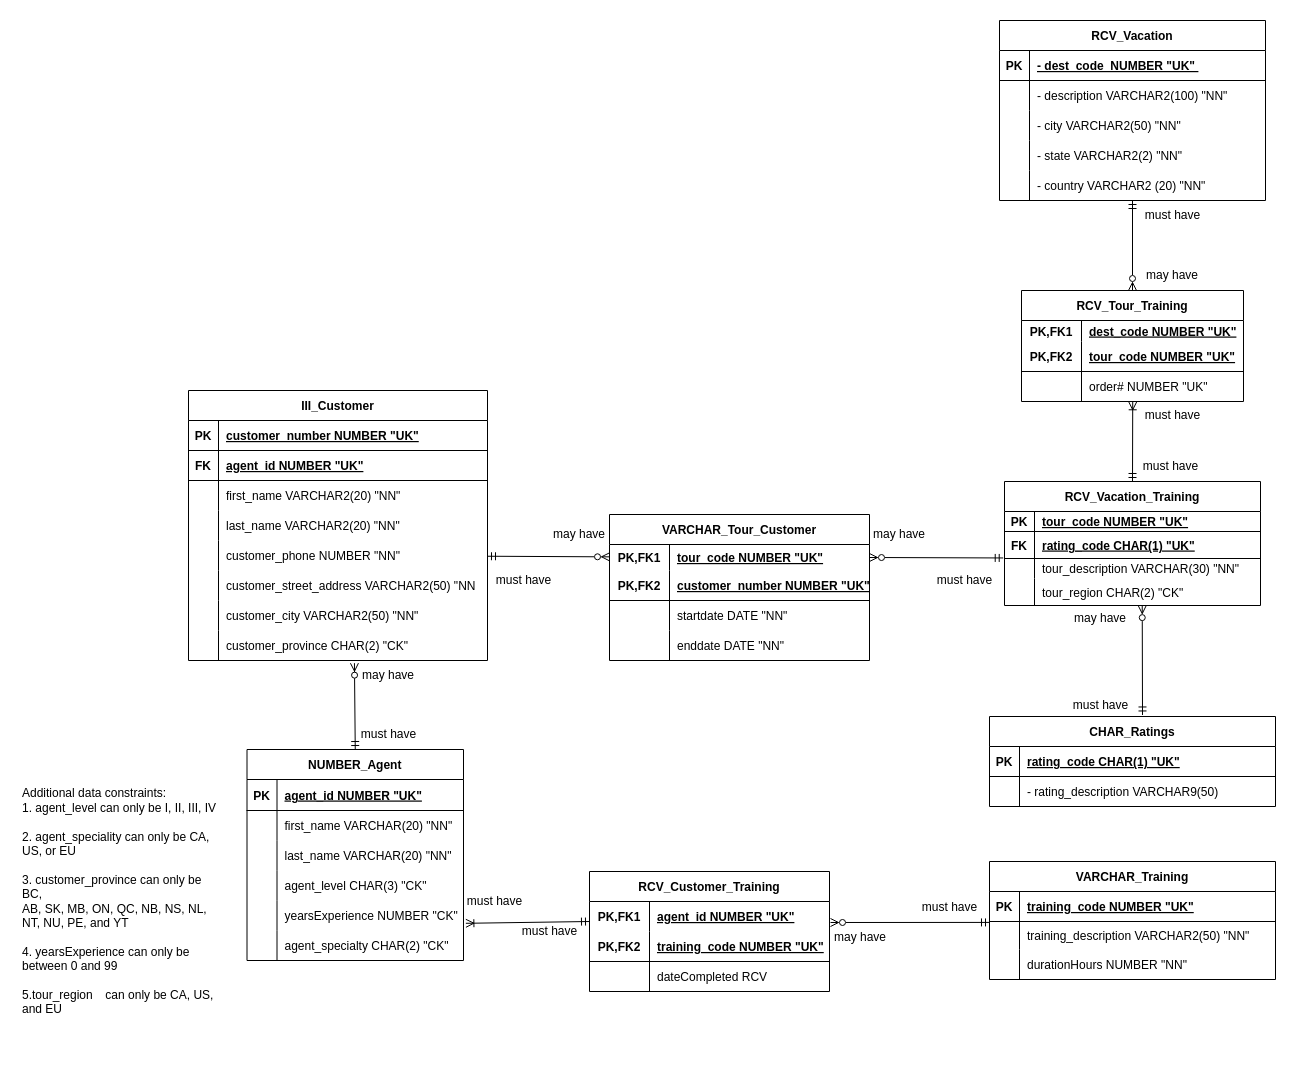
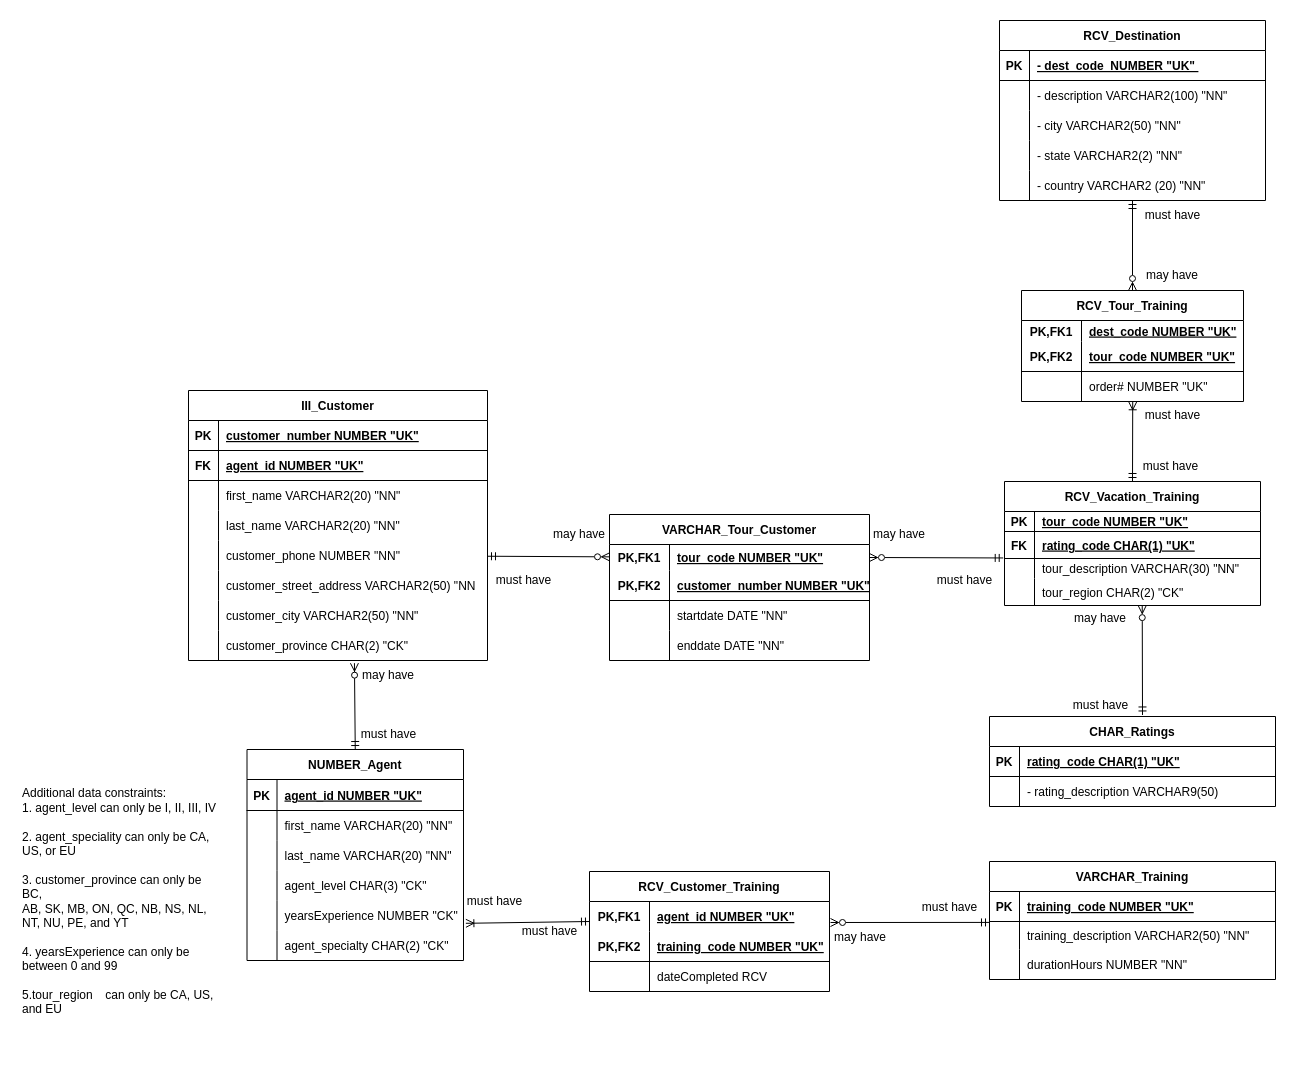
node "RCV_Vacation": label "RCV_Vacation" -> "RCV_Destination"
